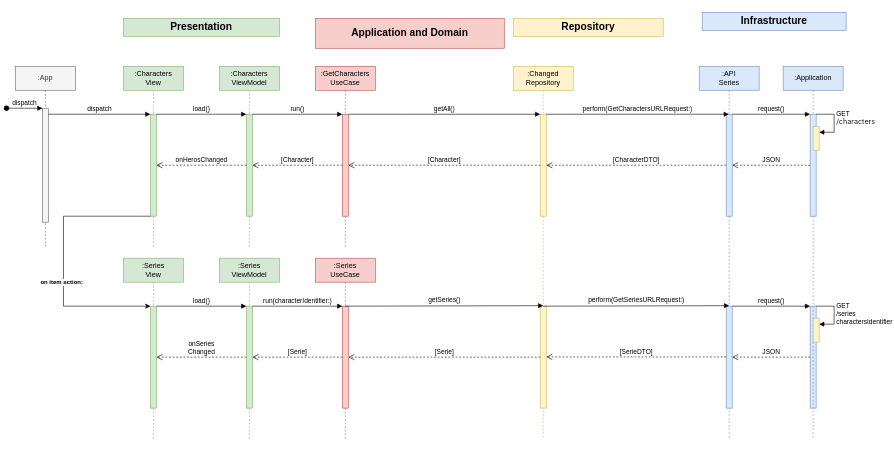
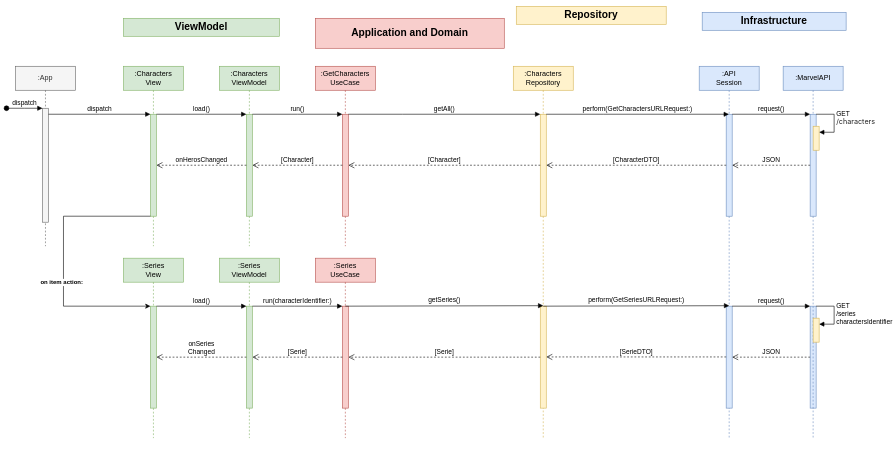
node "Presentation": label "Presentation" -> "ViewModel"
node "Repository": moved (588, 27) -> (591, 15)
node ":Changed Repository": label ":Changed Repository" -> ":Characters Repository"
node ":API Series": label ":API Series" -> ":API Session"
node ":Application": label ":Application" -> ":MarvelAPI"
